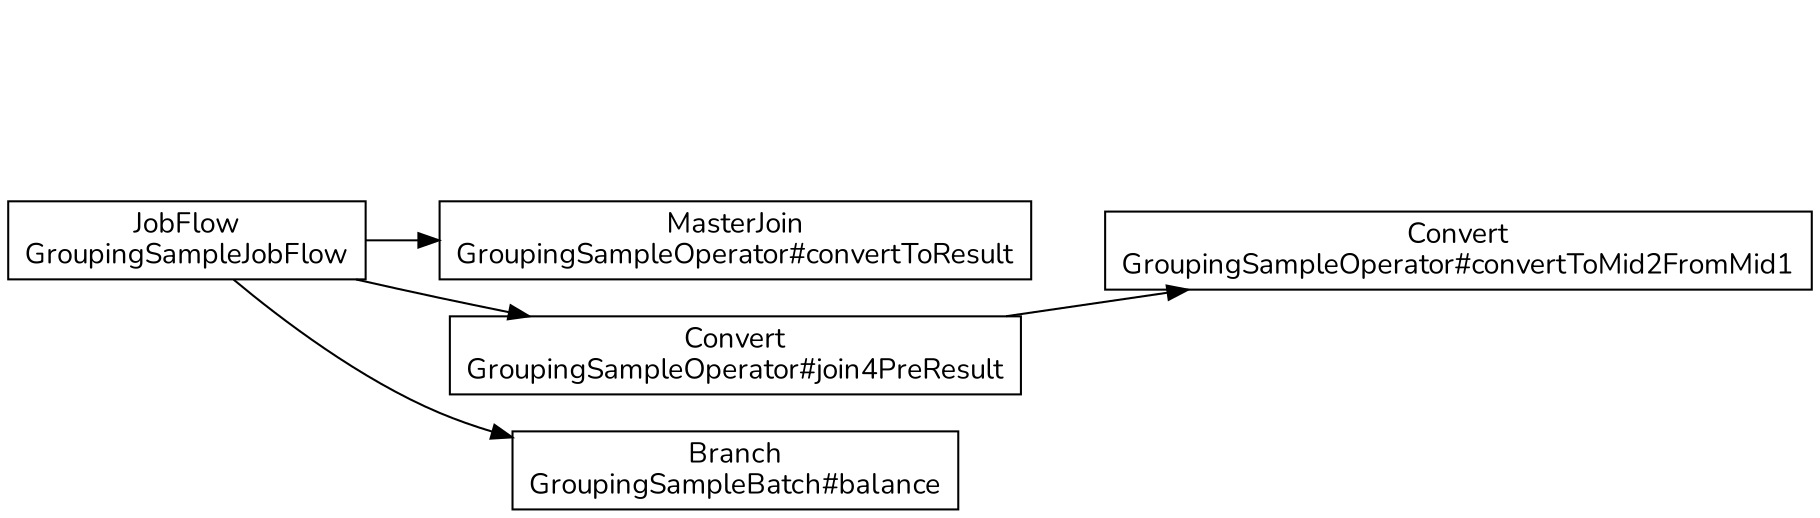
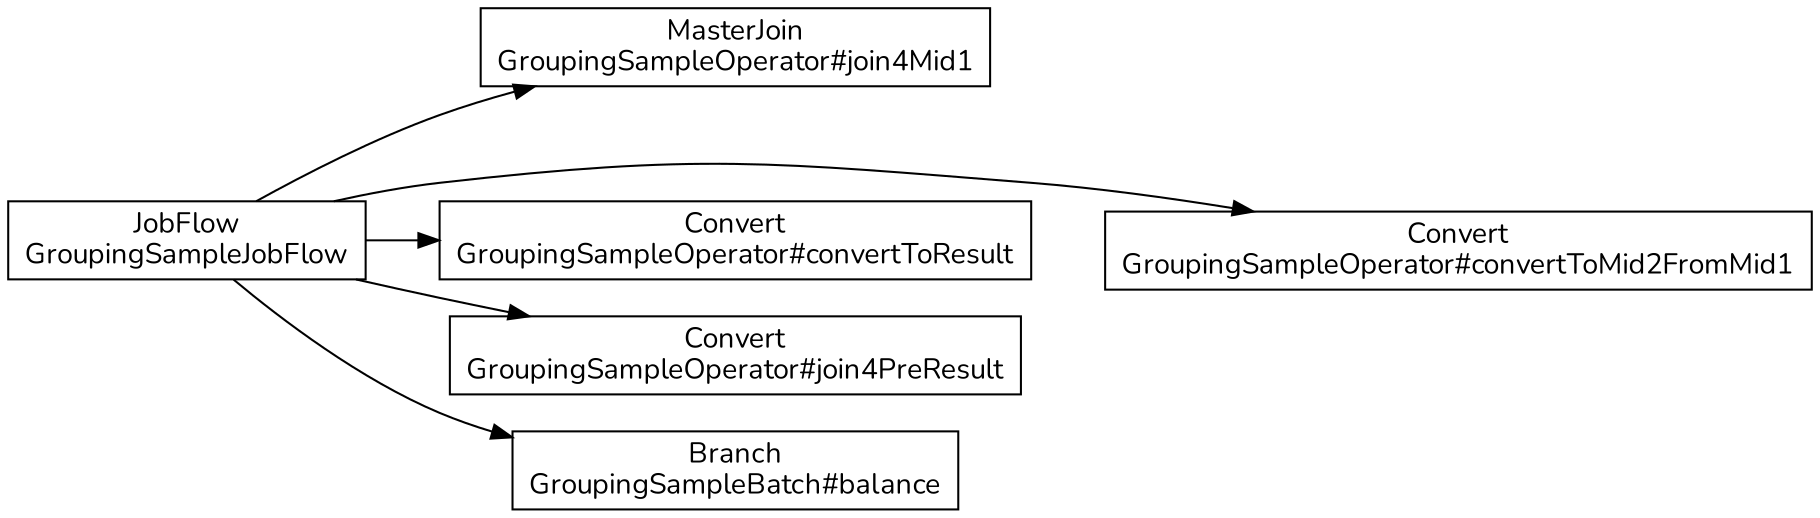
node "MasterJoin GroupingSampleOperator#join4Mid1": added
node "MasterJoin GroupingSampleOperator#convertToResult": label "MasterJoin GroupingSampleOperator#convertToResult" -> "Convert GroupingSampleOperator#convertToResult"
edge "Convert GroupingSampleOperator#join4PreResult" -> "Convert GroupingSampleOperator#convertToMid2FromMid1": now "JobFlow GroupingSampleJobFlow" -> "Convert GroupingSampleOperator#convertToMid2FromMid1"
